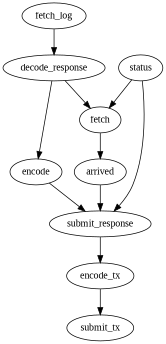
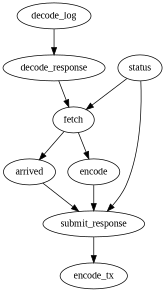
node "fetch_log": label "fetch_log" -> "decode_log"
edge "decode_response" -> "encode": now "fetch" -> "encode"
node "submit_tx": removed
